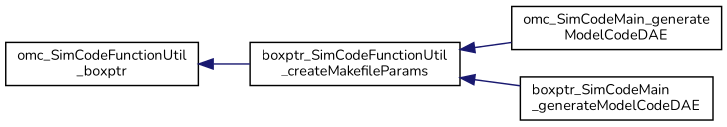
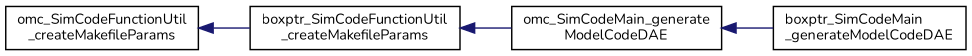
node "omc_SimCodeFunctionUtil _boxptr": label "omc_SimCodeFunctionUtil _boxptr" -> "omc_SimCodeFunctionUtil _createMakefileParams"
edge "boxptr_SimCodeMain _generateModelCodeDAE" -> "boxptr_SimCodeFunctionUtil _createMakefileParams": now "boxptr_SimCodeMain _generateModelCodeDAE" -> "omc_SimCodeMain_generate ModelCodeDAE"
